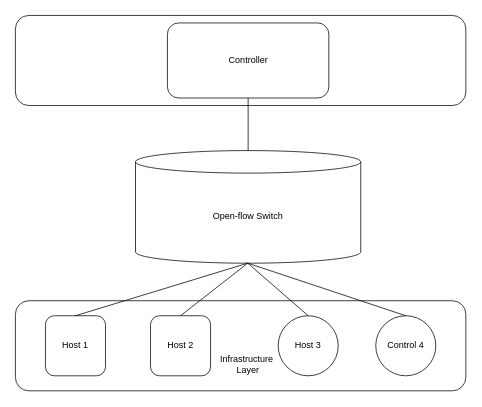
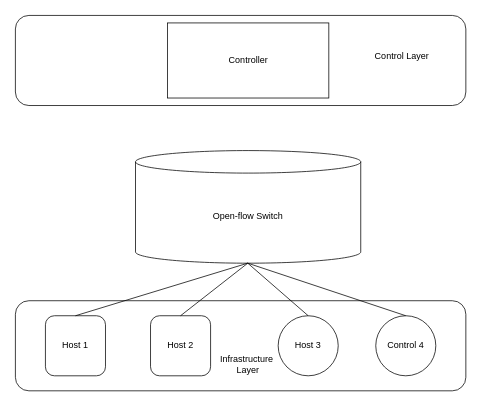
node "Control Layer": added
node "Controller": shape rounded rectangle -> rectangle
edge "Controller" -- "Open-flow Switch": removed
